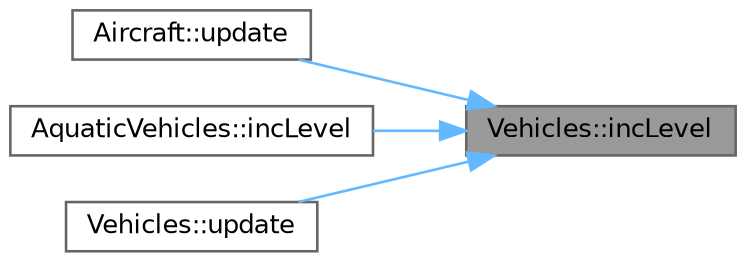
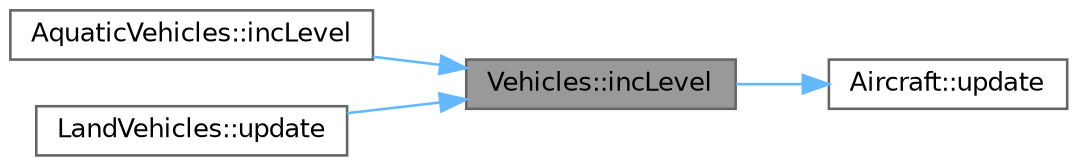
edge "Aircraft::update" -> "Vehicles::incLevel": reversed
node "Vehicles::update": label "Vehicles::update" -> "LandVehicles::update"
